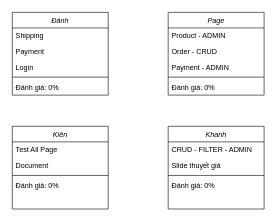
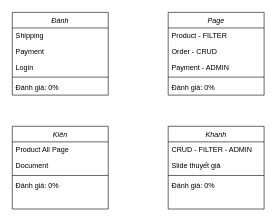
node "Product - ADMIN": label "Product - ADMIN" -> "Product - FILTER"
node "Test All Page": label "Test All Page" -> "Product All Page"
